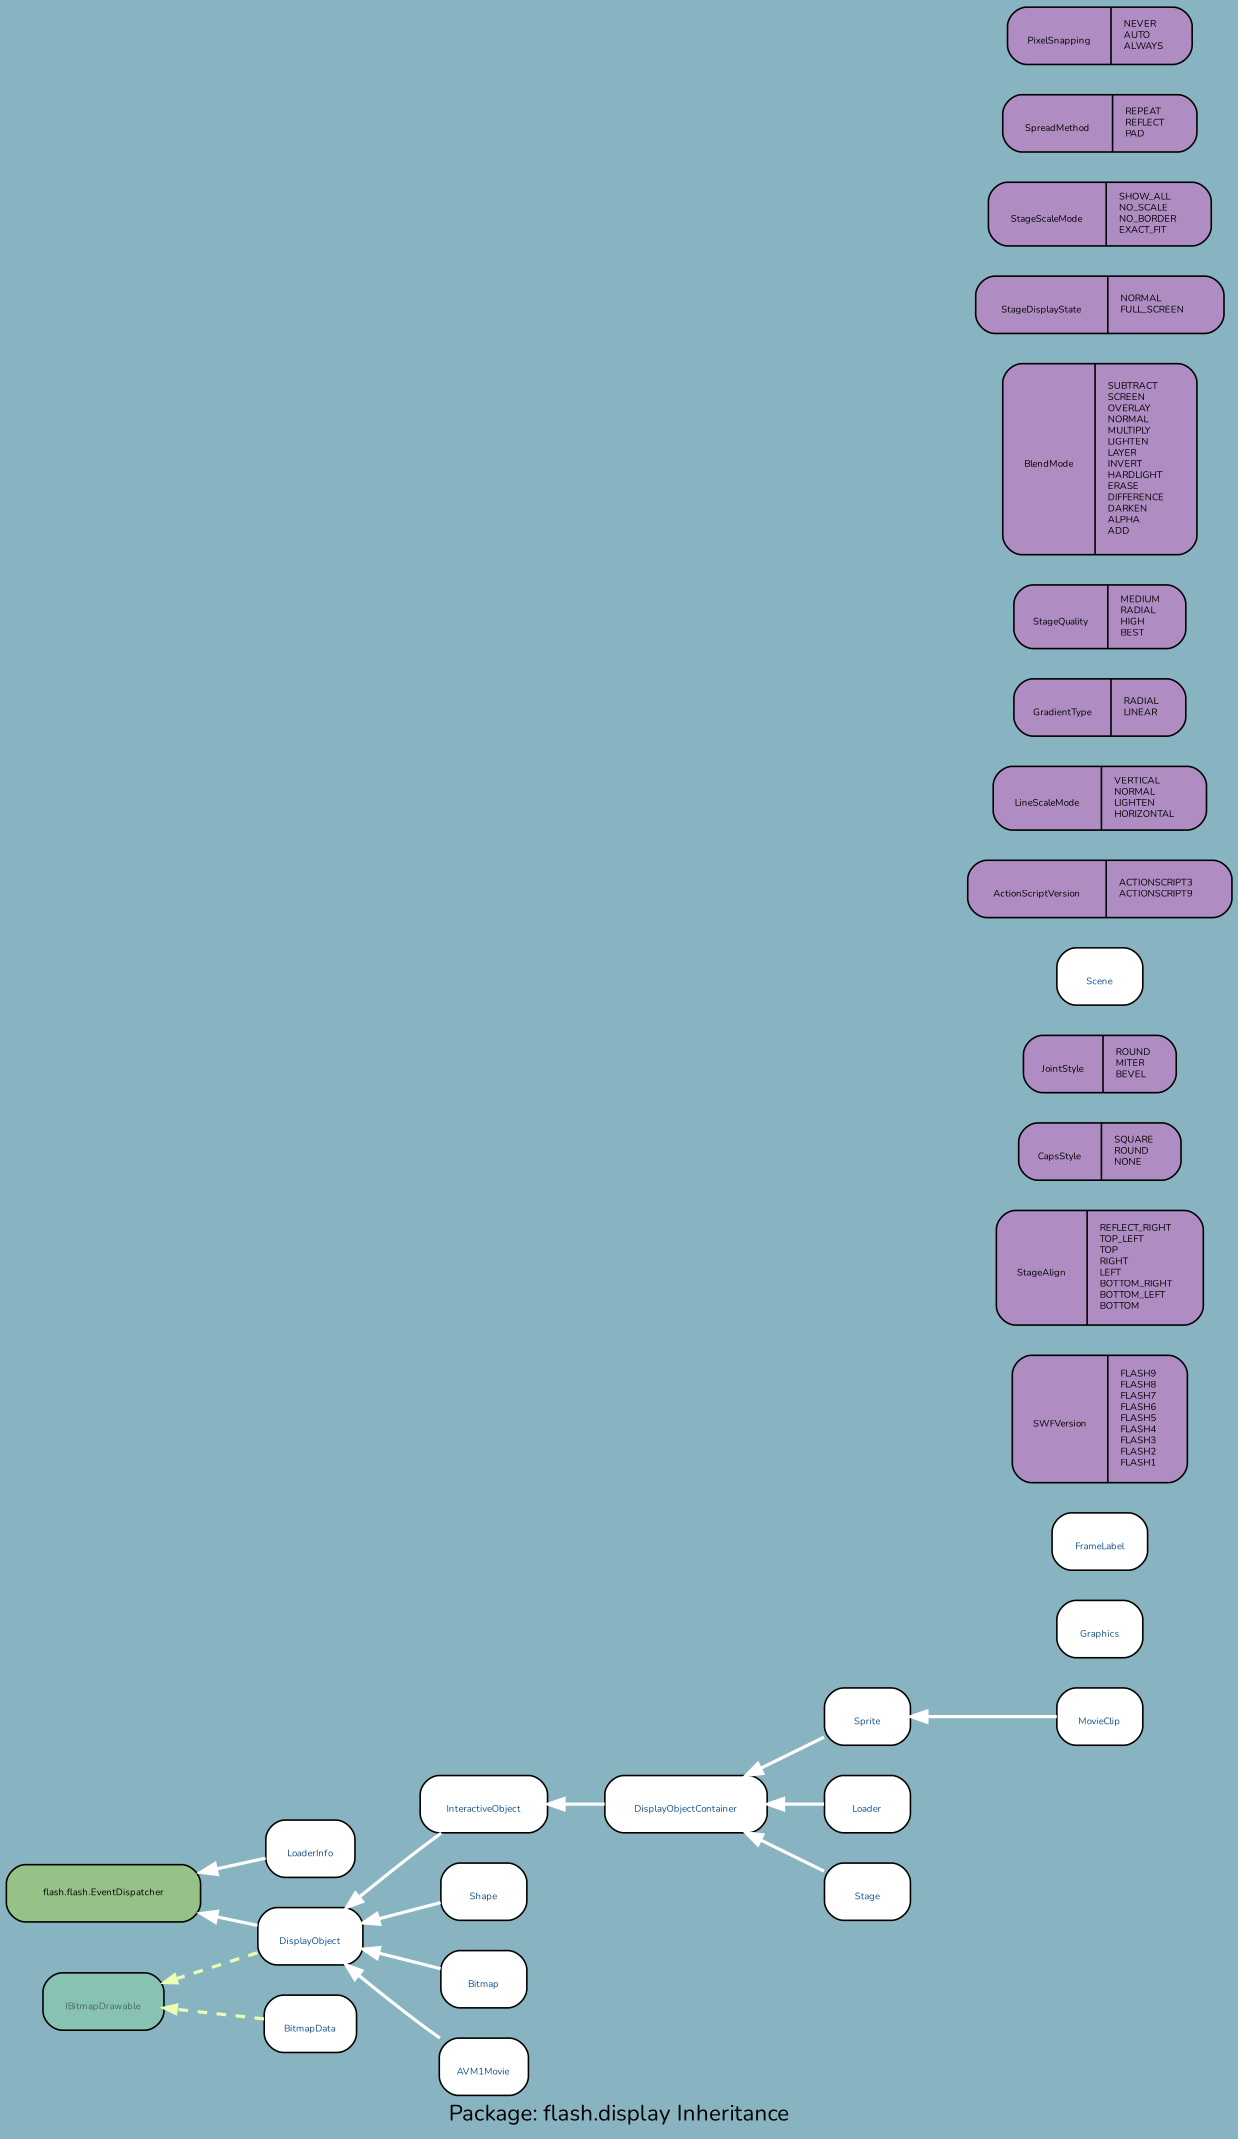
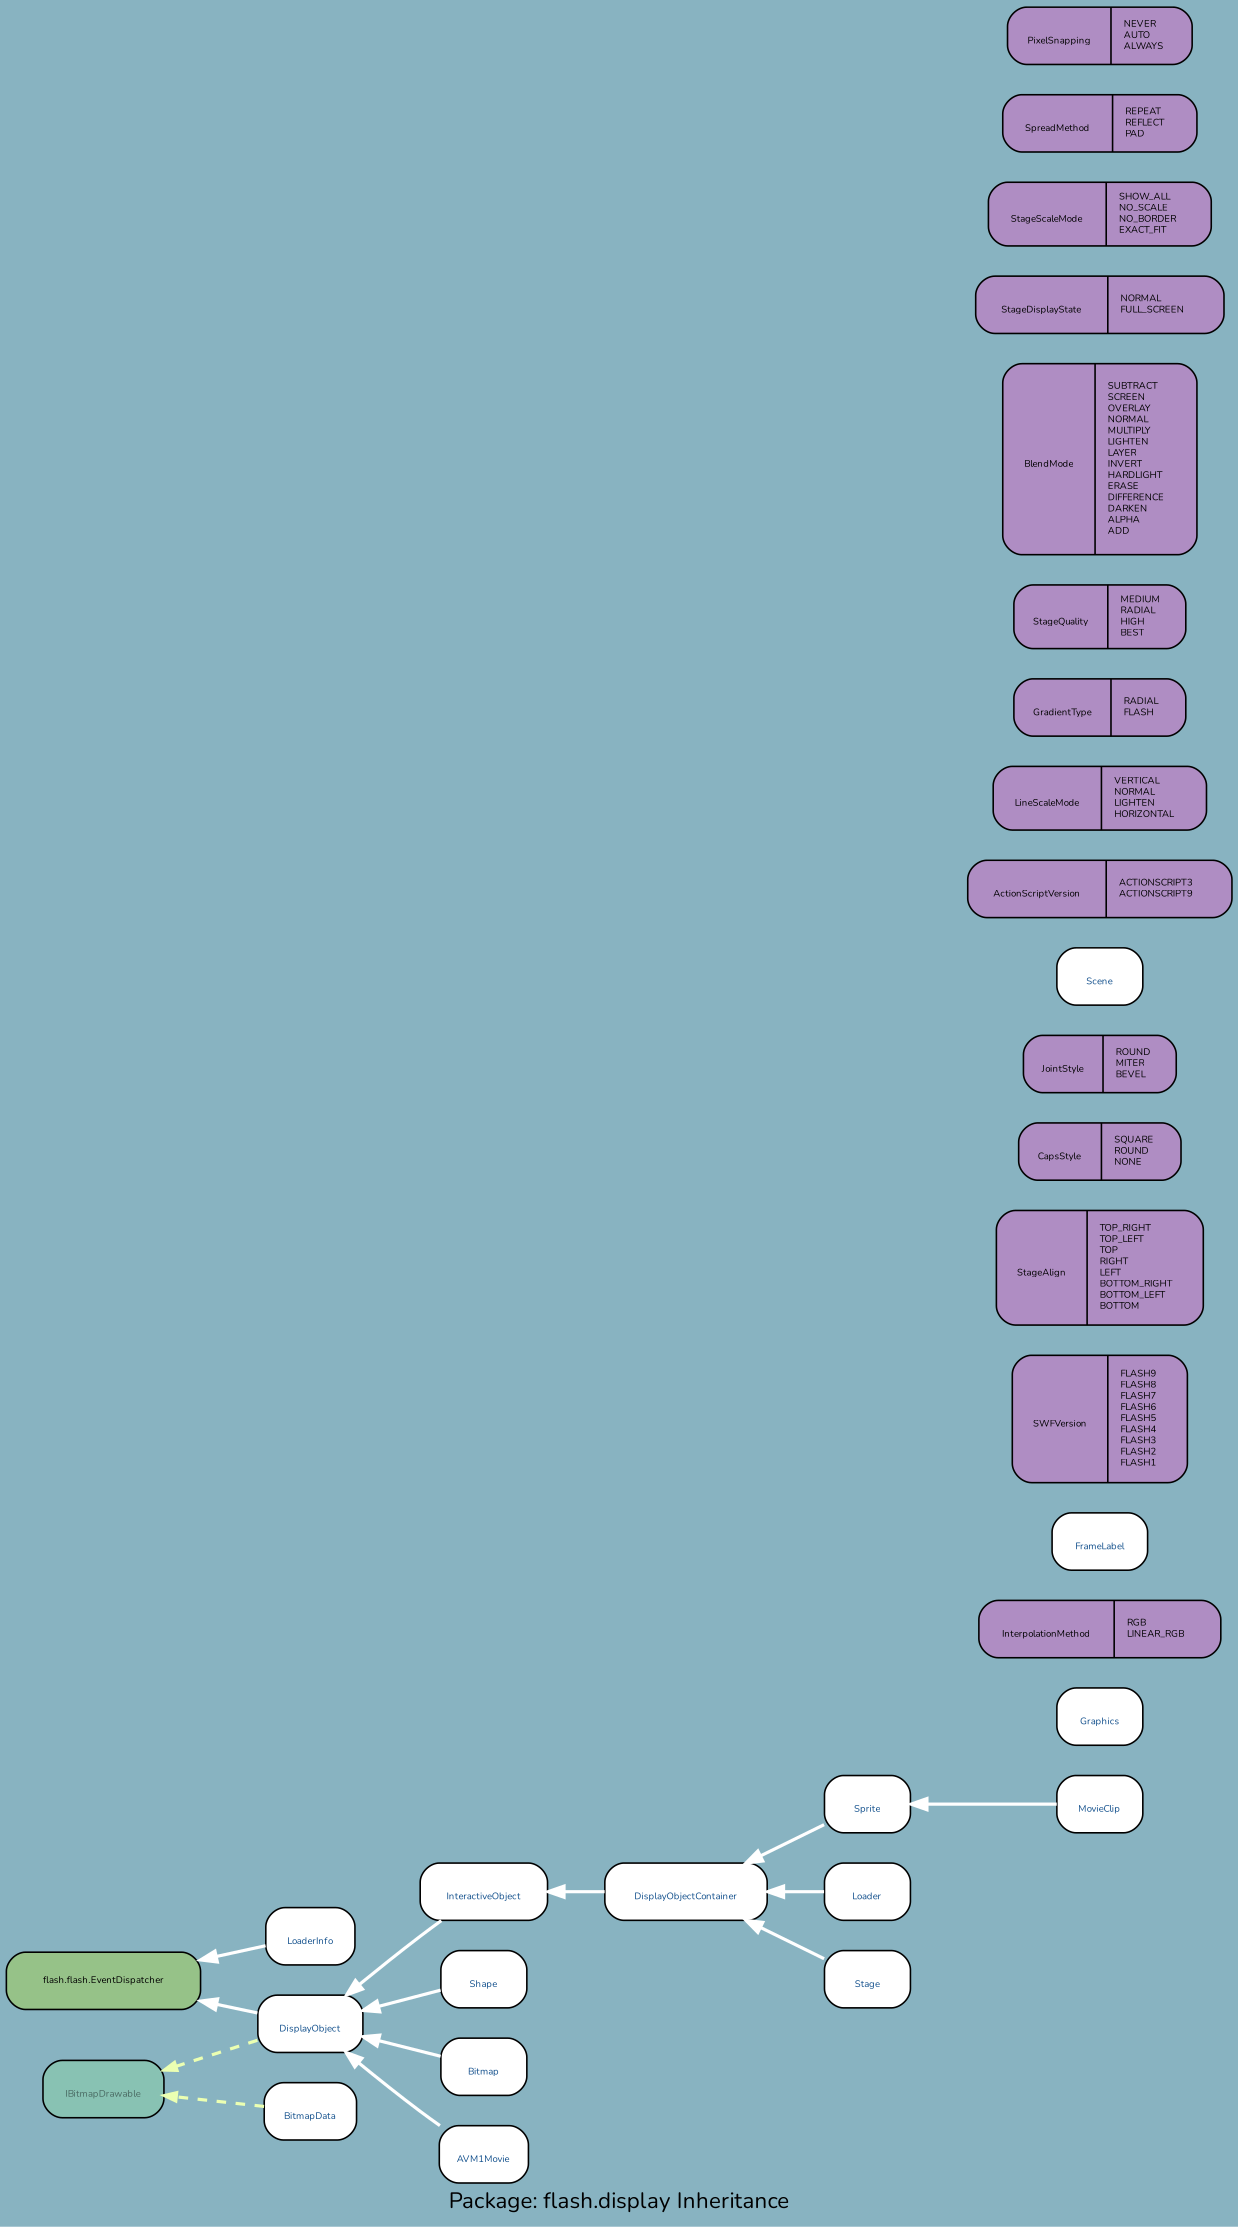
node "GradientType": text "LINEAR" -> "FLASH"
node "StageAlign": text "REFLECT_RIGHT" -> "TOP_RIGHT"
node "InterpolationMethod": added
